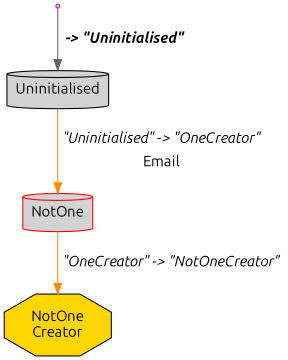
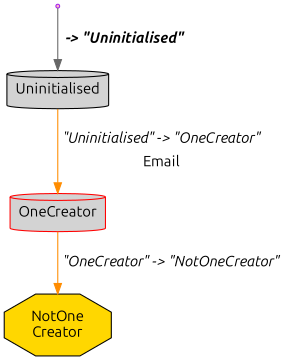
node "NotOne": label "NotOne" -> "OneCreator"
